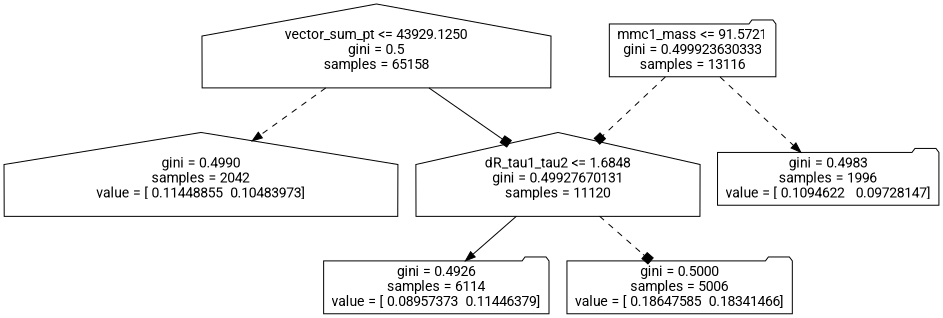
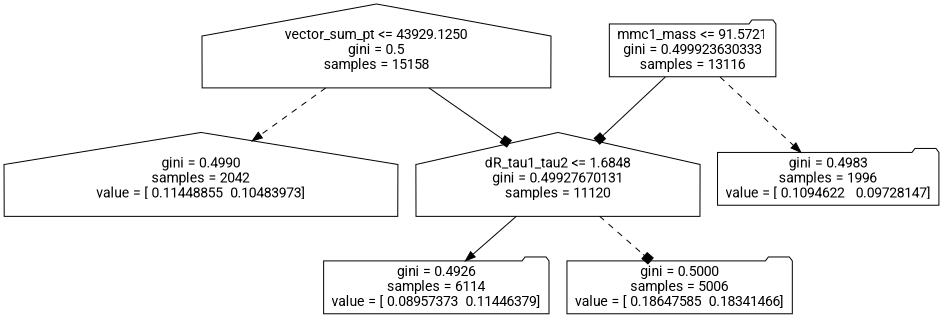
node "vector_sum_pt <= 43929.1250 gini = 0.5 samples = 65158": label "vector_sum_pt <= 43929.1250 gini = 0.5 samples = 65158" -> "vector_sum_pt <= 43929.1250 gini = 0.5 samples = 15158"
edge "mmc1_mass <= 91.5721 gini = 0.499923630333 samples = 13116" -> "dR_tau1_tau2 <= 1.6848 gini = 0.49927670131 samples = 11120": style dashed -> solid
